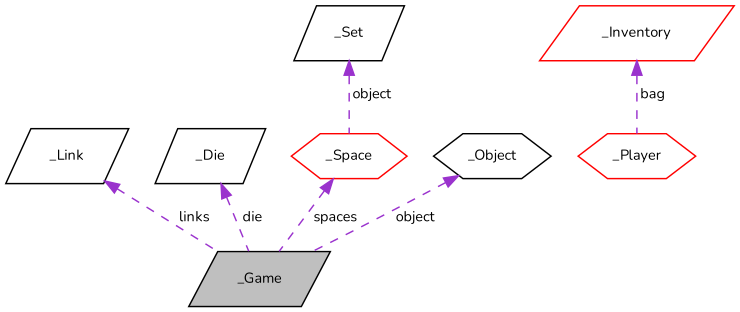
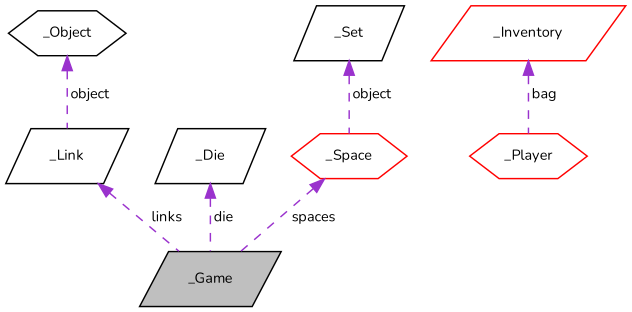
edge "_Game" -> "_Object": now "_Link" -> "_Object"
